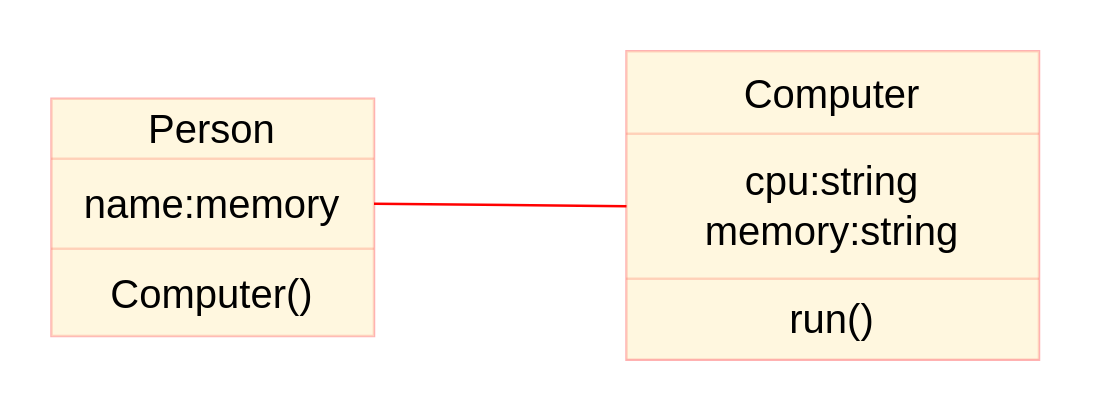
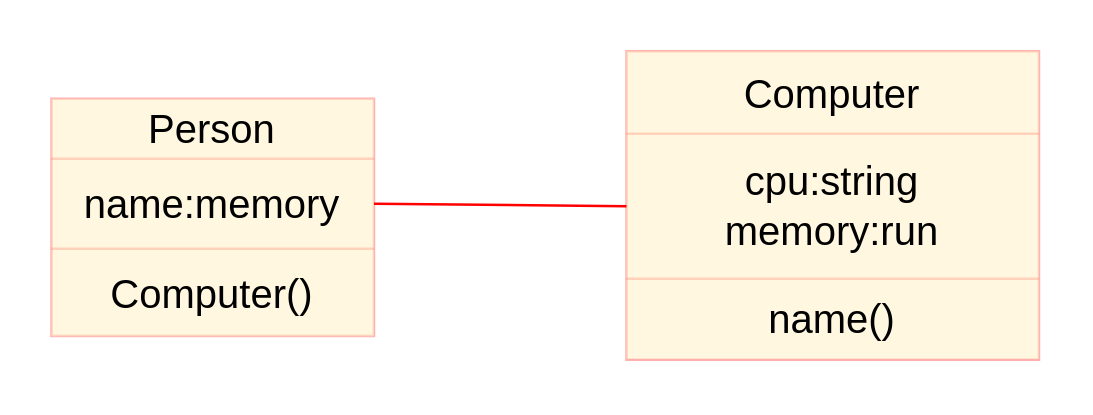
node "cpu:string memory:string": label "cpu:string memory:string" -> "cpu:string memory:run"
node "run()": label "run()" -> "name()"
